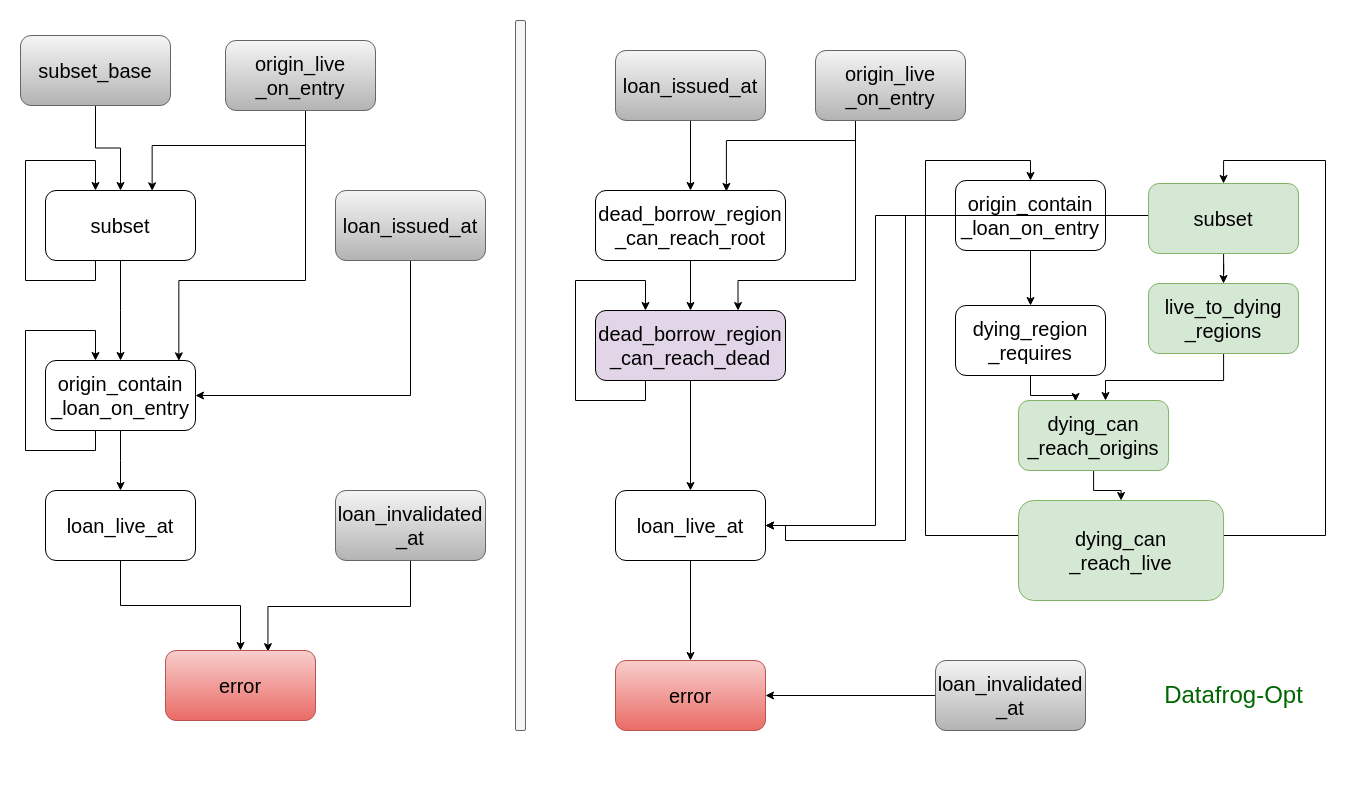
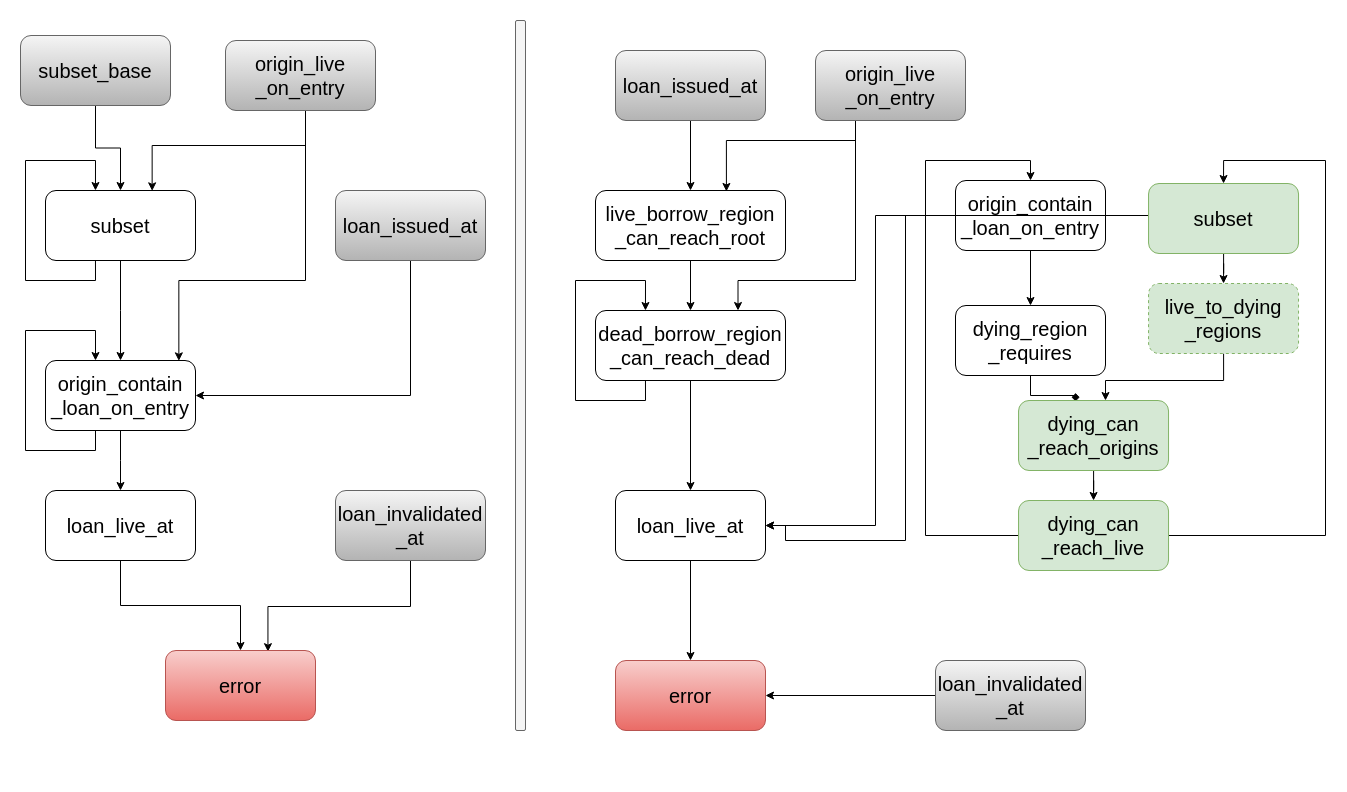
node "dead_borrow_region _can_reach_root": label "dead_borrow_region _can_reach_root" -> "live_borrow_region _can_reach_root"
node "live_to_dying _regions": style solid -> dashed
node "dead_borrow_region _can_reach_dead": fillcolor #e1d5e7 -> #ffffff
edge "dying_region _requires" -> "dying_can _reach_origins": arrowhead classic -> diamond
node "dying_can _reach_live": size 205x100 -> 150x70
node "Datafrog-Opt": removed
